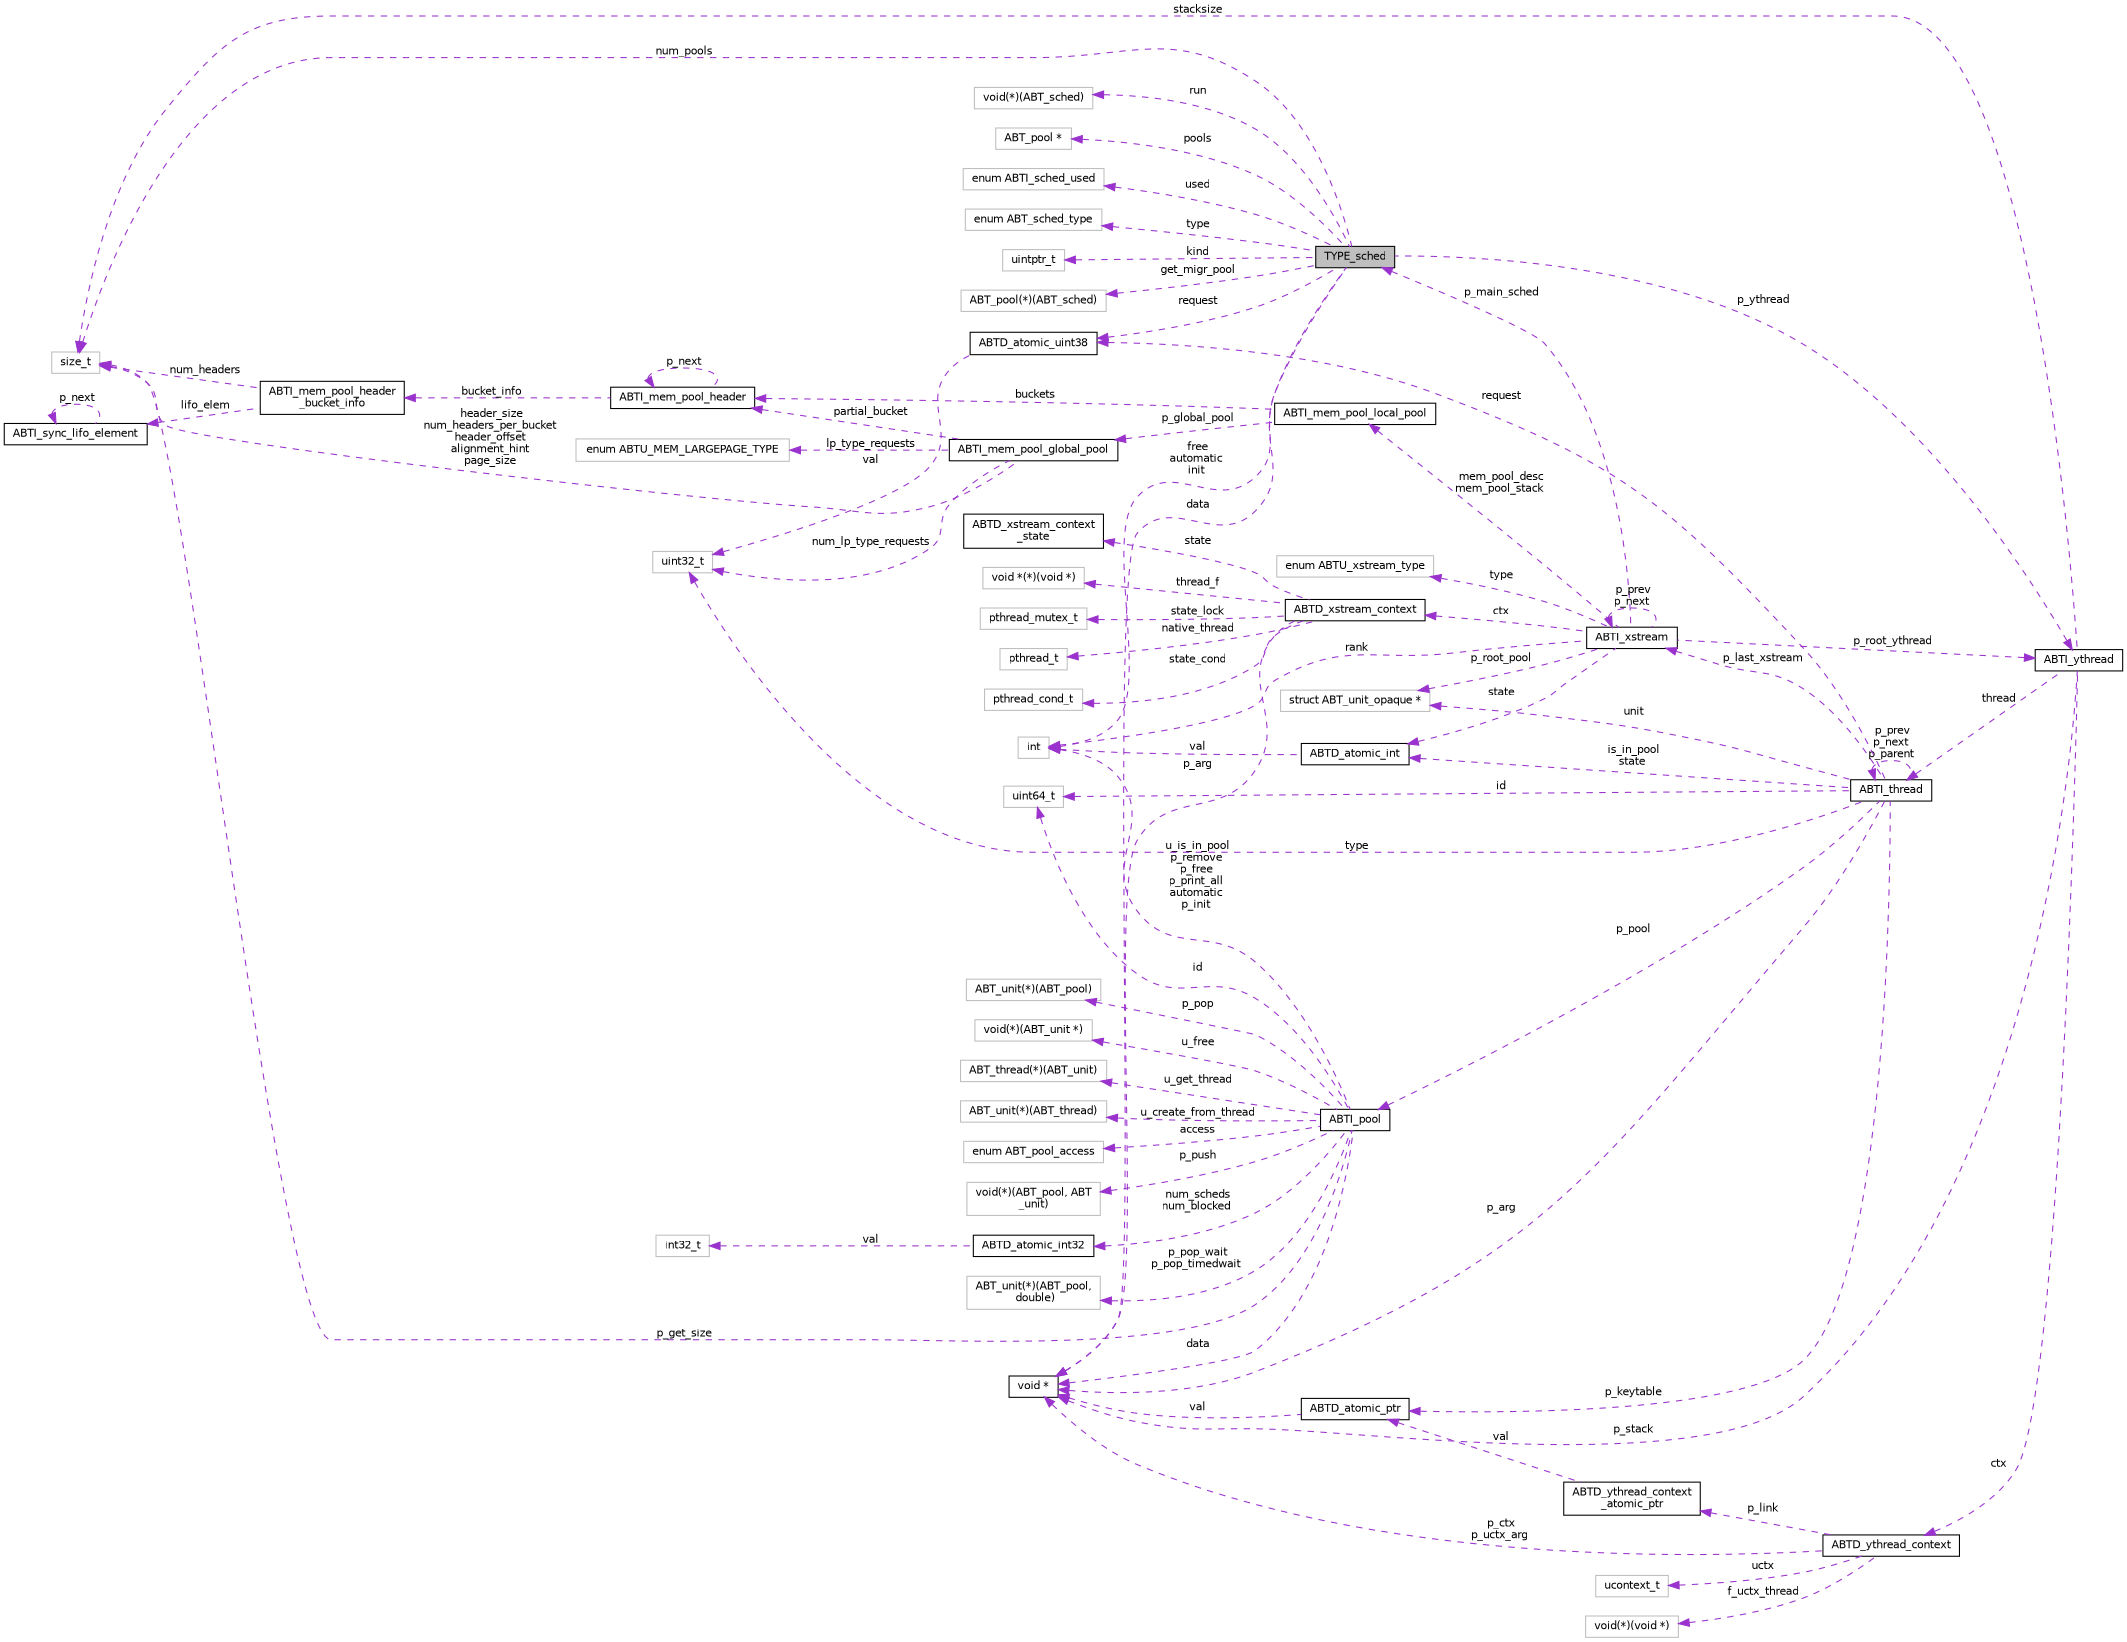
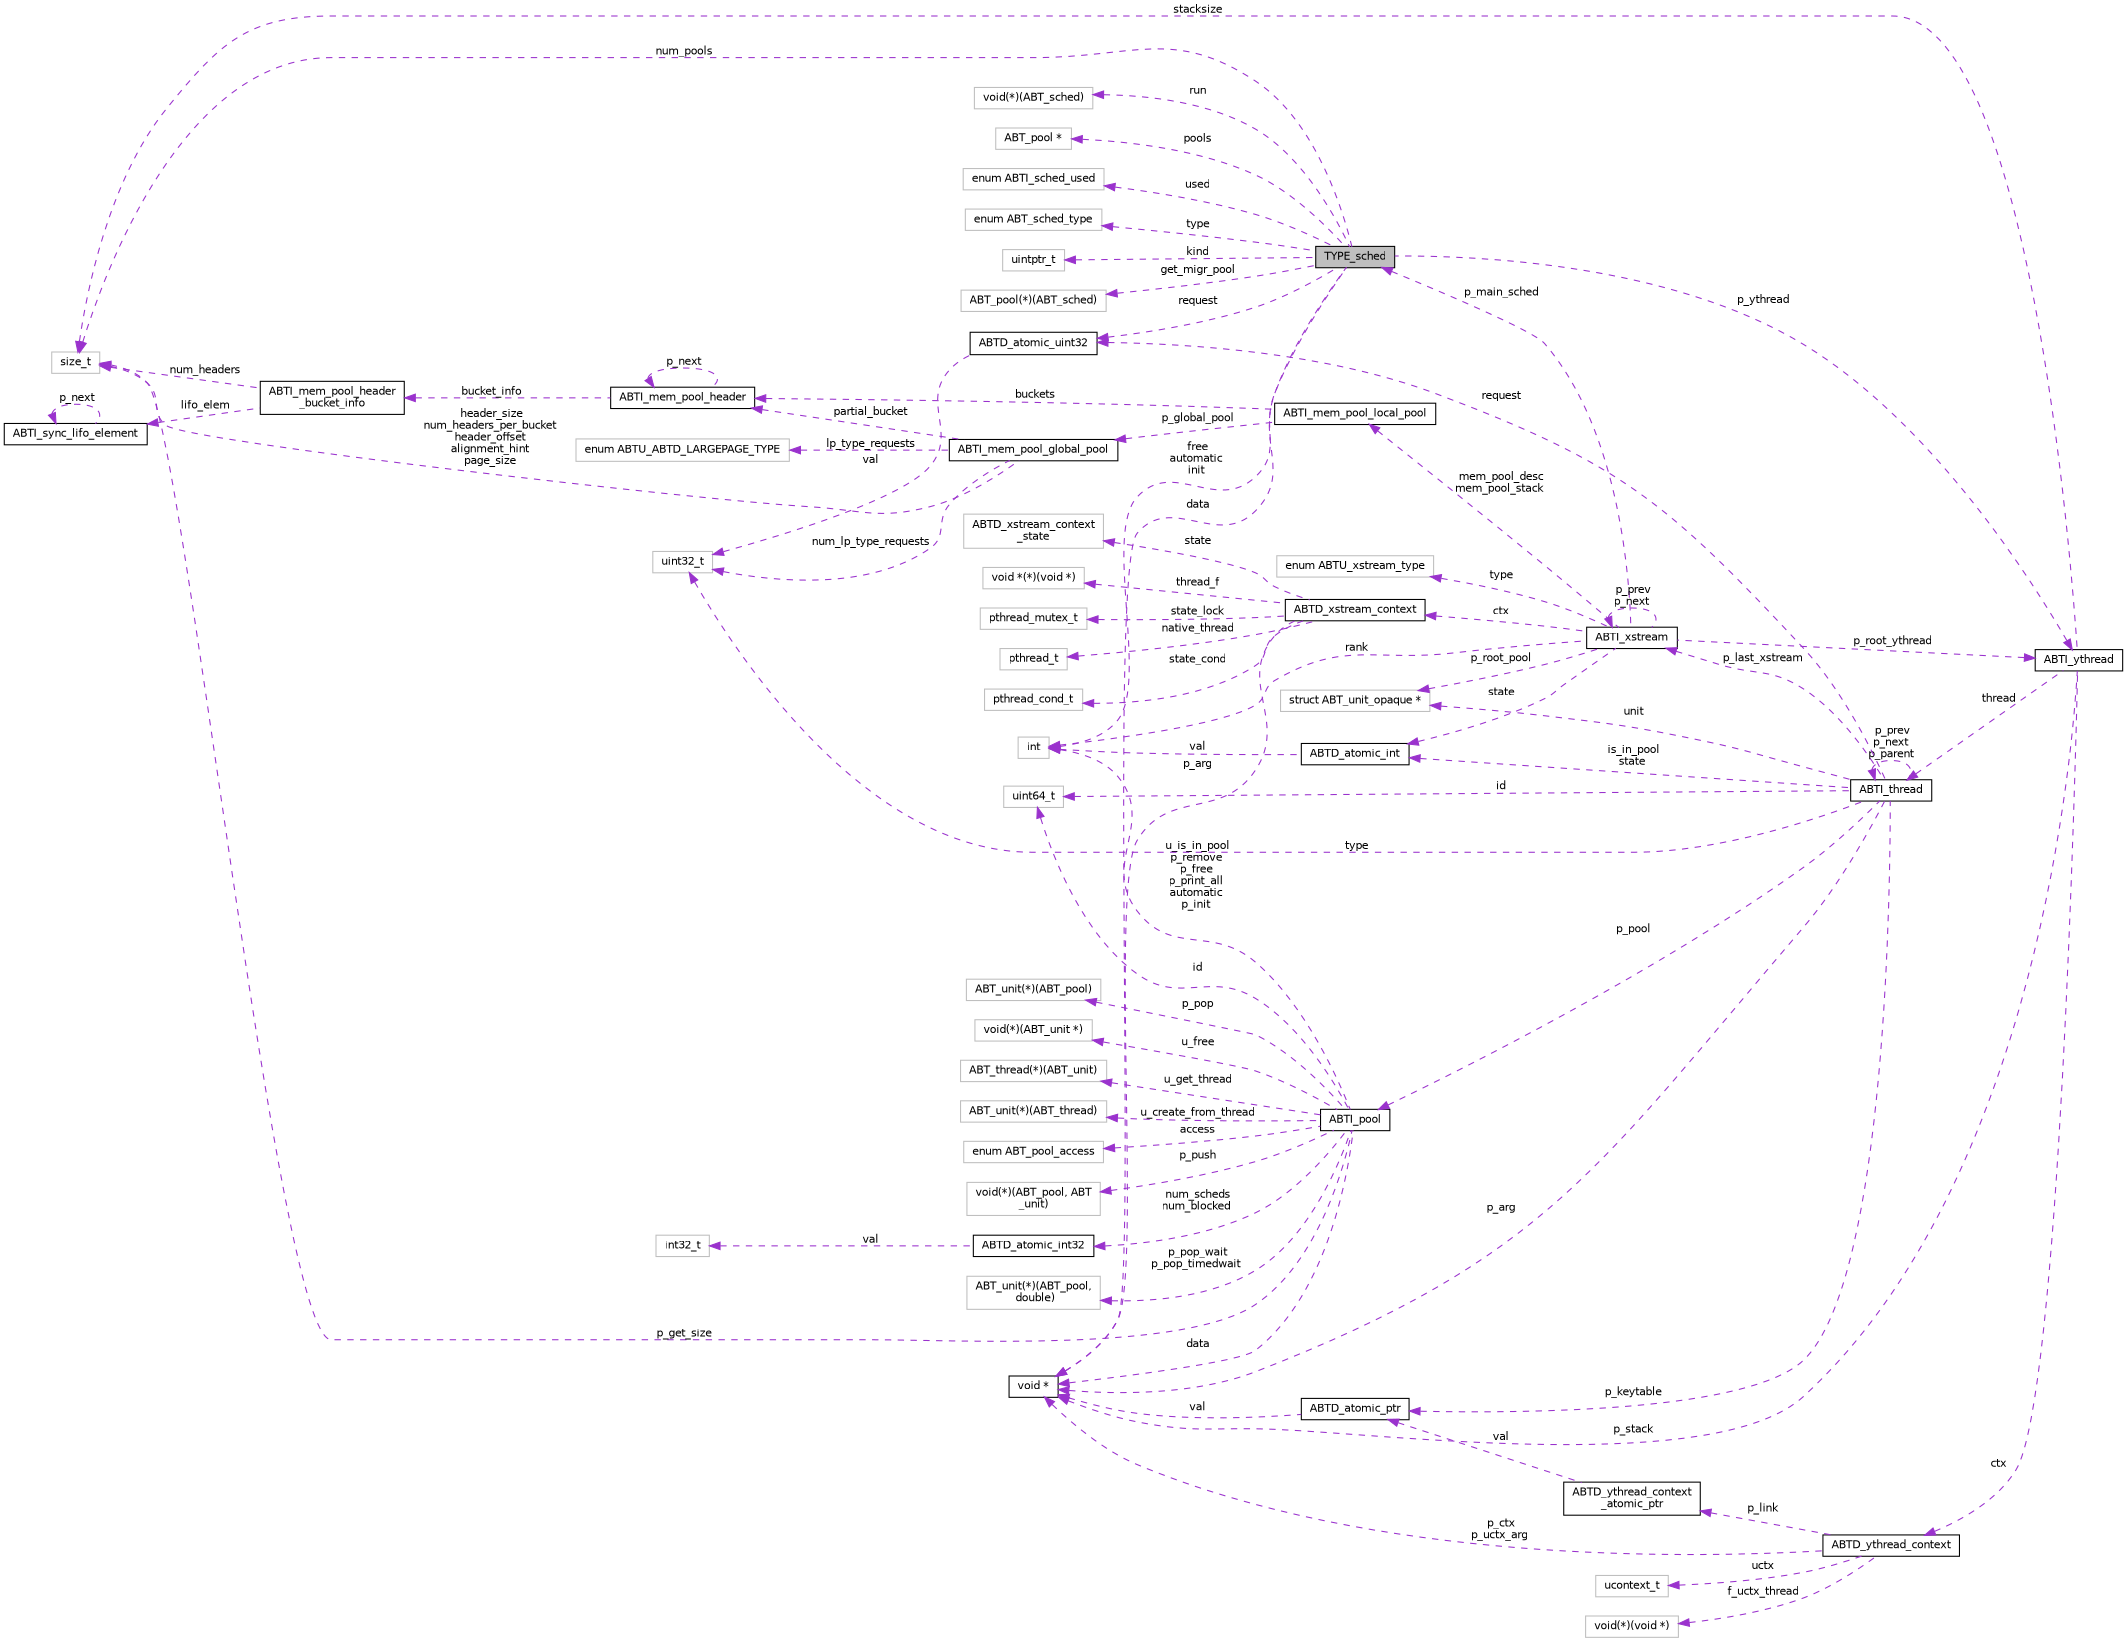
node "ABTD_atomic_uint38": label "ABTD_atomic_uint38" -> "ABTD_atomic_uint32"
node "enum ABTU_MEM_LARGEPAGE_TYPE": label "enum ABTU_MEM_LARGEPAGE_TYPE" -> "enum ABTU_ABTD_LARGEPAGE_TYPE"
node "ABTD_xstream_context _state": color black -> grey75
